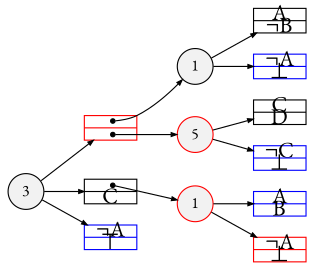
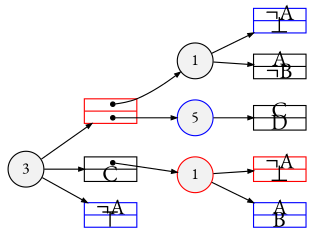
node "5": color red -> blue
node "¬C": removed
